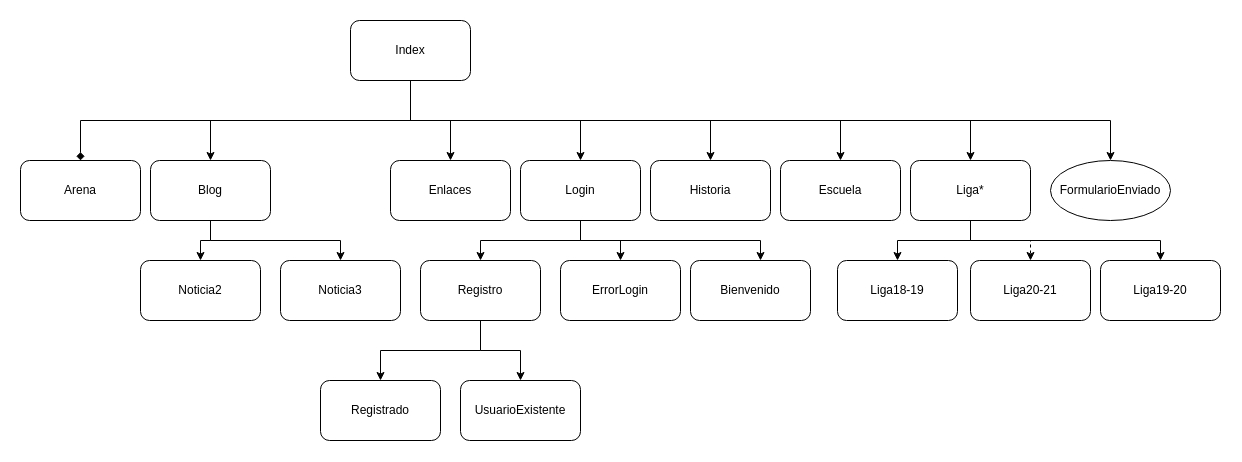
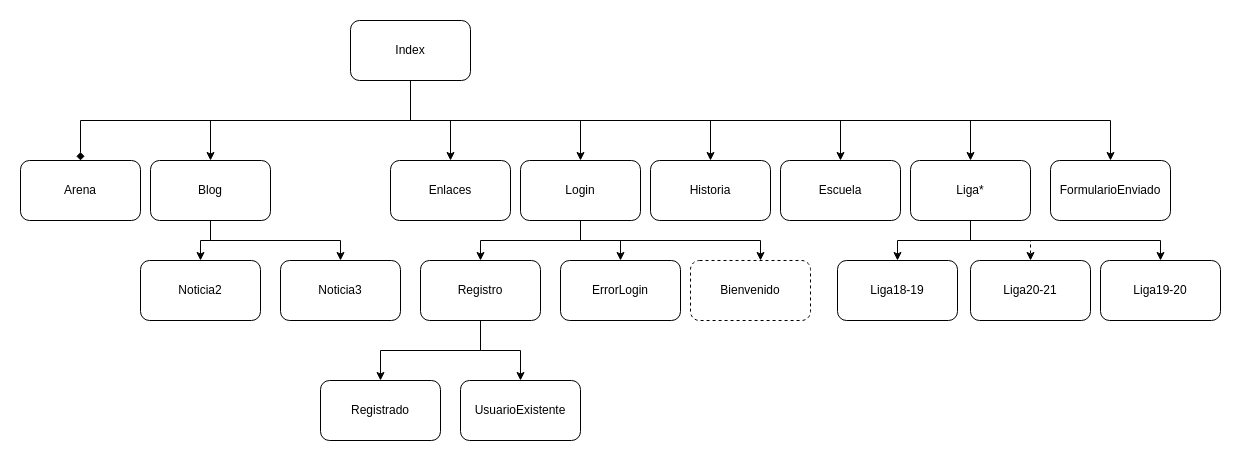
node "FormularioEnviado": shape ellipse -> rounded rectangle
node "Bienvenido": style solid -> dashed
